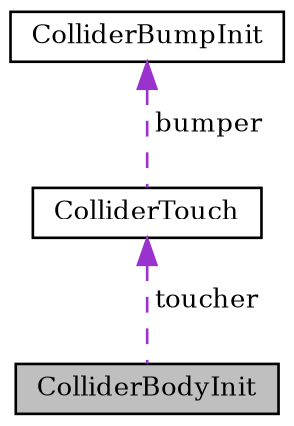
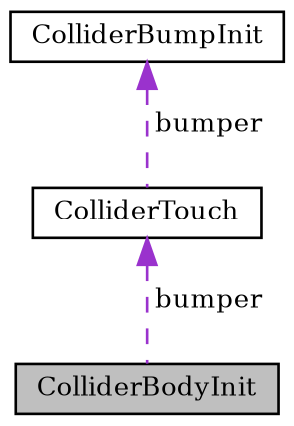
edge "ColliderBodyInit" -> "ColliderTouch": label " toucher" -> " bumper"
